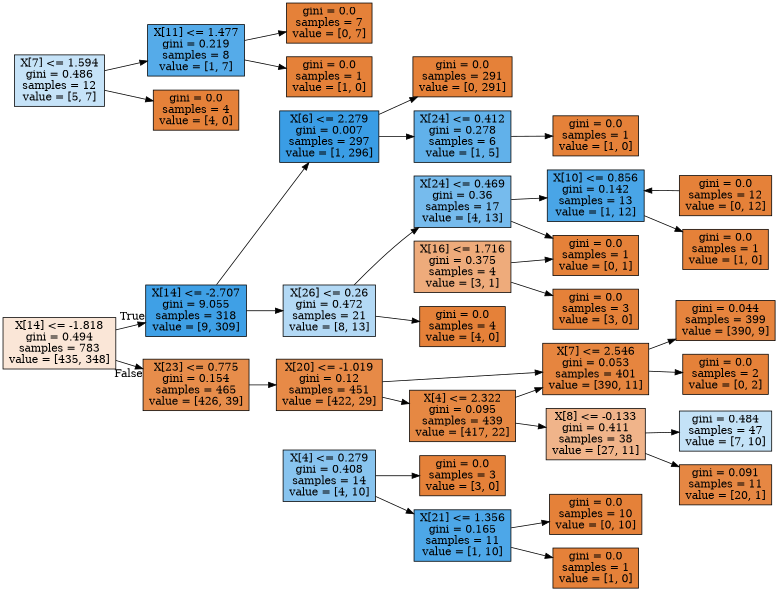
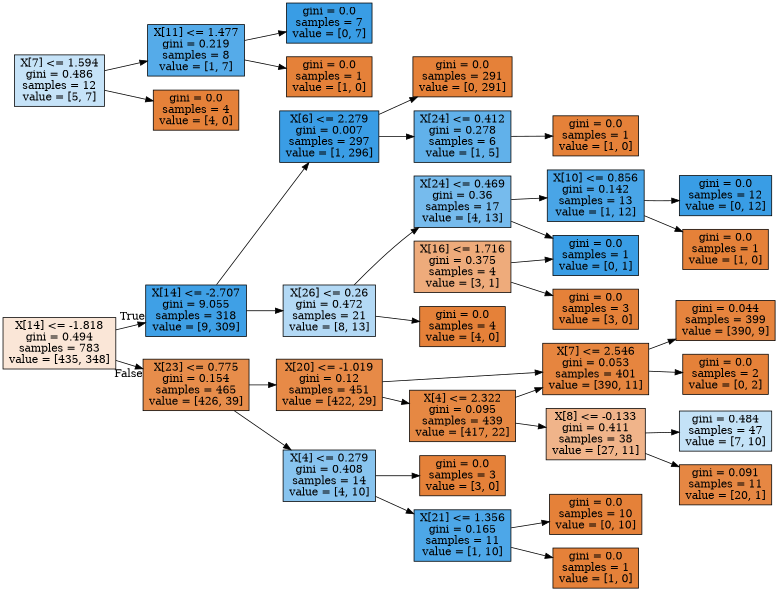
node "gini = 0.0 samples = 7 value = [0, 7]": fillcolor #e58139 -> #399de5
edge "gini = 0.0 samples = 12 value = [0, 12]" -> "X[10] <= 0.856 gini = 0.142 samples = 13 value = [1, 12]": reversed
node "gini = 0.0 samples = 12 value = [0, 12]": fillcolor #e58139 -> #399de5
node "gini = 0.0 samples = 1 value = [0, 1]": fillcolor #e58139 -> #399de5
edge "X[23] <= 0.775 gini = 0.154 samples = 465 value = [426, 39]" -> "X[4] <= 0.279 gini = 0.408 samples = 14 value = [4, 10]": added
